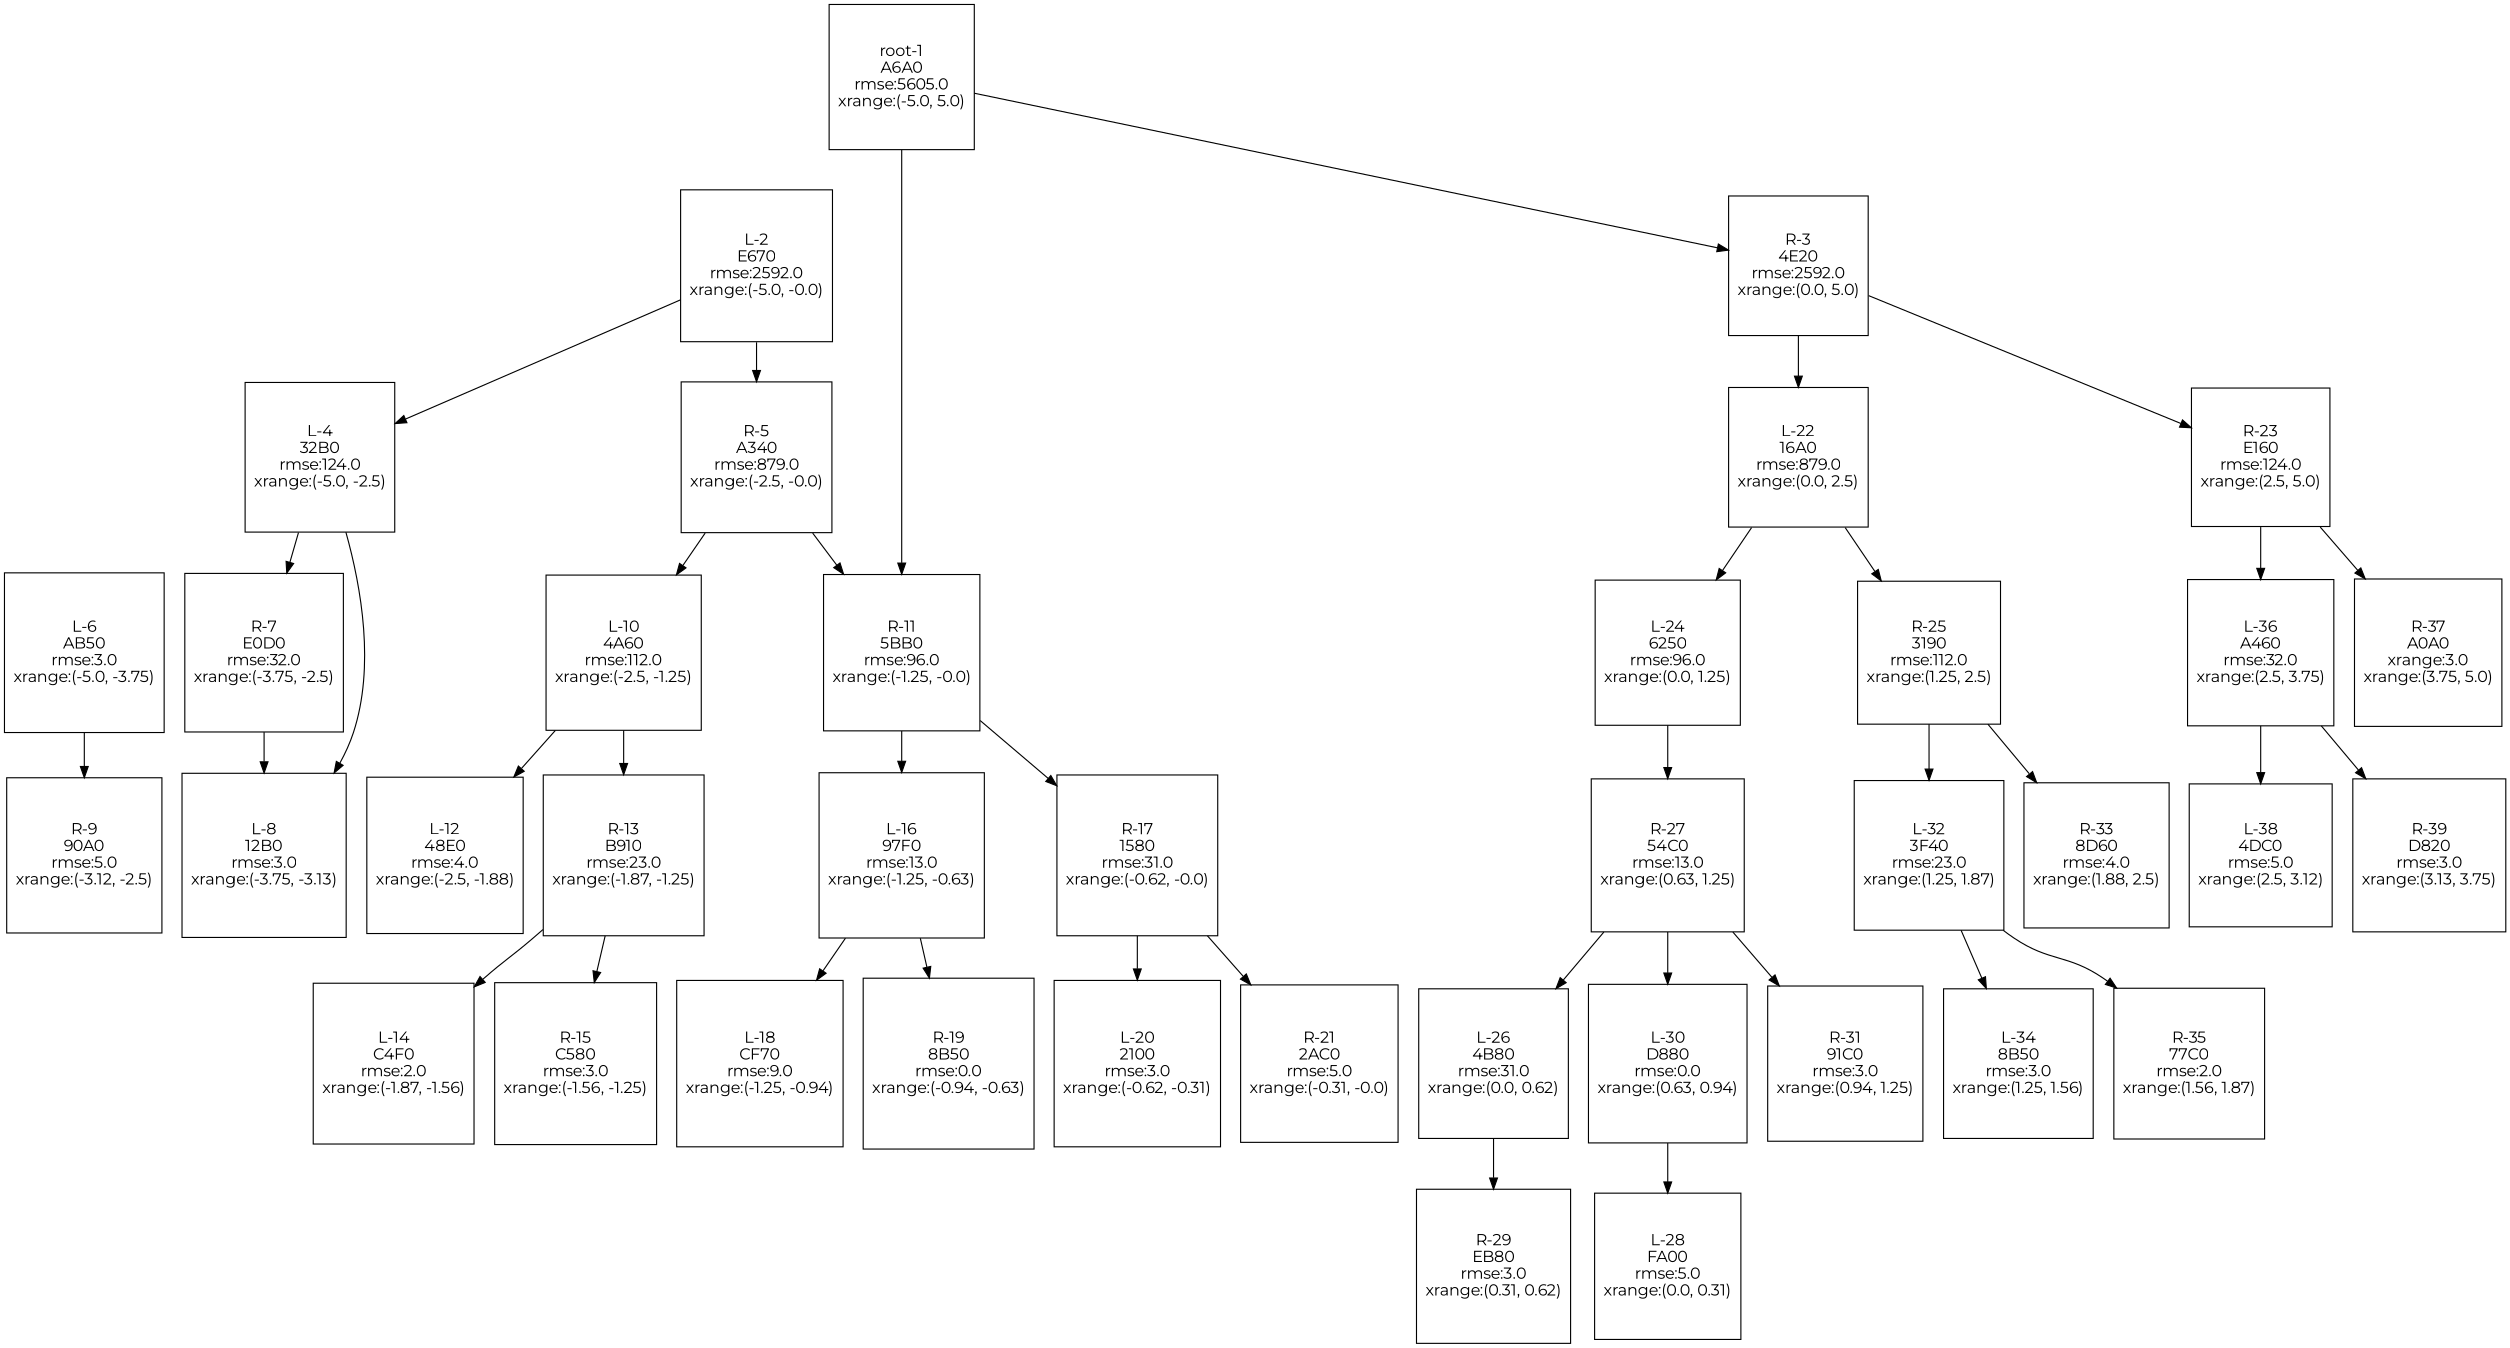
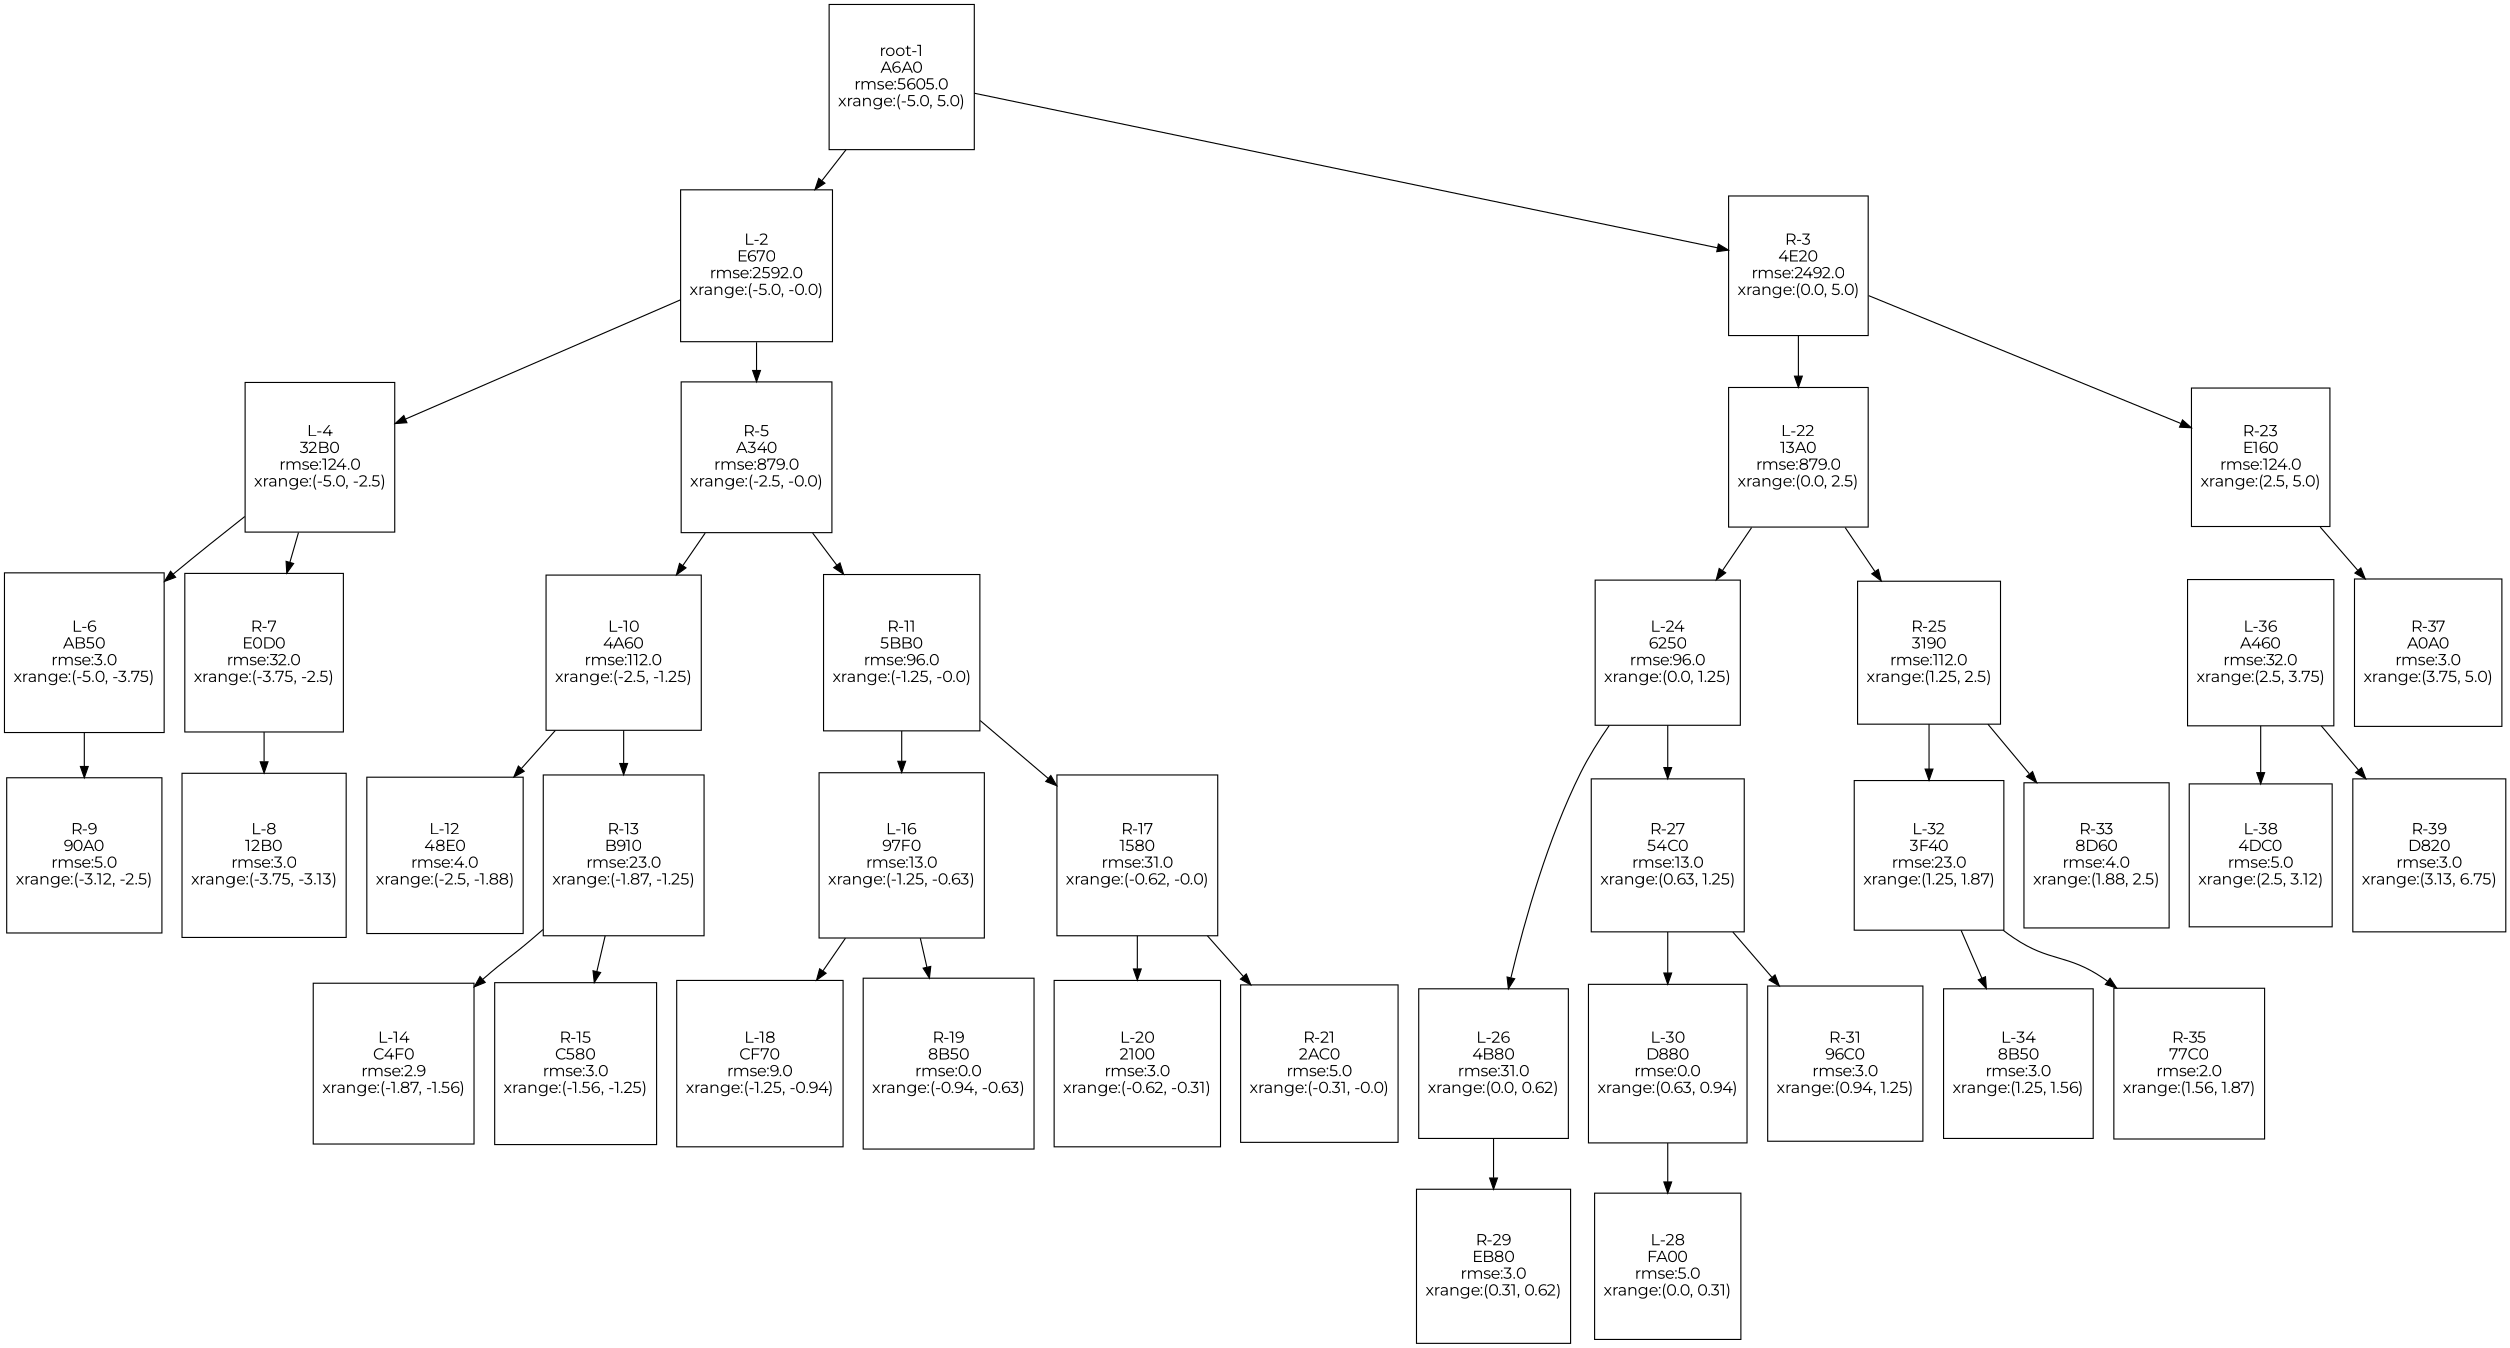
node "R-3 4E20 rmse:2592.0 xrange:(0.0, 5.0)": label "R-3 4E20 rmse:2592.0 xrange:(0.0, 5.0)" -> "R-3 4E20 rmse:2492.0 xrange:(0.0, 5.0)"
edge "root-1 A6A0 rmse:5605.0 xrange:(-5.0, 5.0)" -> "R-11 5BB0 rmse:96.0 xrange:(-1.25, -0.0)": now "root-1 A6A0 rmse:5605.0 xrange:(-5.0, 5.0)" -> "L-2 E670 rmse:2592.0 xrange:(-5.0, -0.0)"
node "L-22 16A0 rmse:879.0 xrange:(0.0, 2.5)": label "L-22 16A0 rmse:879.0 xrange:(0.0, 2.5)" -> "L-22 13A0 rmse:879.0 xrange:(0.0, 2.5)"
edge "R-23 E160 rmse:124.0 xrange:(2.5, 5.0)" -> "L-36 A460 rmse:32.0 xrange:(2.5, 3.75)": removed
edge "L-4 32B0 rmse:124.0 xrange:(-5.0, -2.5)" -> "L-8 12B0 rmse:3.0 xrange:(-3.75, -3.13)": now "L-4 32B0 rmse:124.0 xrange:(-5.0, -2.5)" -> "L-6 AB50 rmse:3.0 xrange:(-5.0, -3.75)"
node "R-37 A0A0 xrange:3.0 xrange:(3.75, 5.0)": label "R-37 A0A0 xrange:3.0 xrange:(3.75, 5.0)" -> "R-37 A0A0 rmse:3.0 xrange:(3.75, 5.0)"
node "R-39 D820 rmse:3.0 xrange:(3.13, 3.75)": label "R-39 D820 rmse:3.0 xrange:(3.13, 3.75)" -> "R-39 D820 rmse:3.0 xrange:(3.13, 6.75)"
edge "R-27 54C0 rmse:13.0 xrange:(0.63, 1.25)" -> "L-26 4B80 rmse:31.0 xrange:(0.0, 0.62)": now "L-24 6250 rmse:96.0 xrange:(0.0, 1.25)" -> "L-26 4B80 rmse:31.0 xrange:(0.0, 0.62)"
node "L-14 C4F0 rmse:2.0 xrange:(-1.87, -1.56)": label "L-14 C4F0 rmse:2.0 xrange:(-1.87, -1.56)" -> "L-14 C4F0 rmse:2.9 xrange:(-1.87, -1.56)"
node "R-31 91C0 rmse:3.0 xrange:(0.94, 1.25)": label "R-31 91C0 rmse:3.0 xrange:(0.94, 1.25)" -> "R-31 96C0 rmse:3.0 xrange:(0.94, 1.25)"
